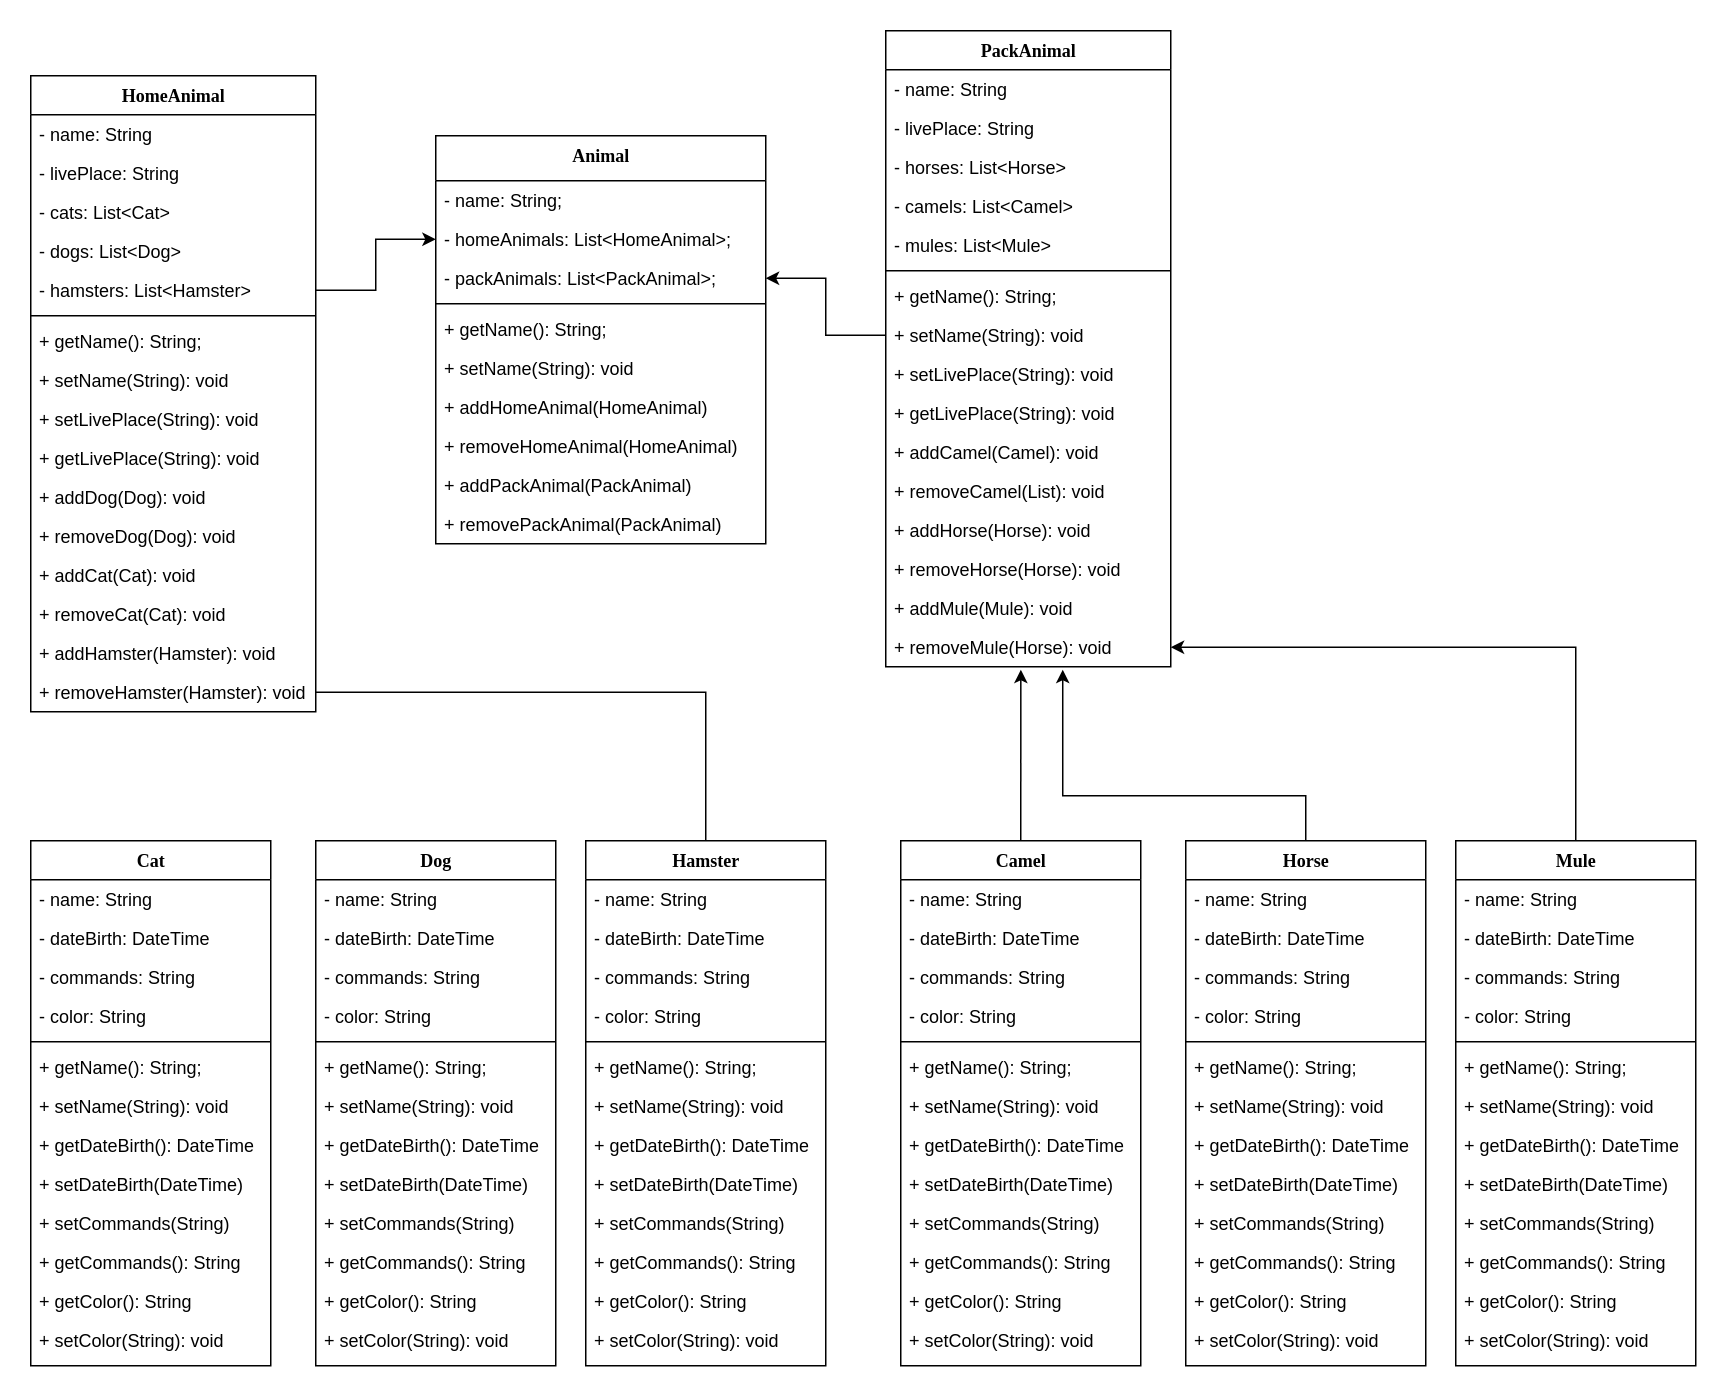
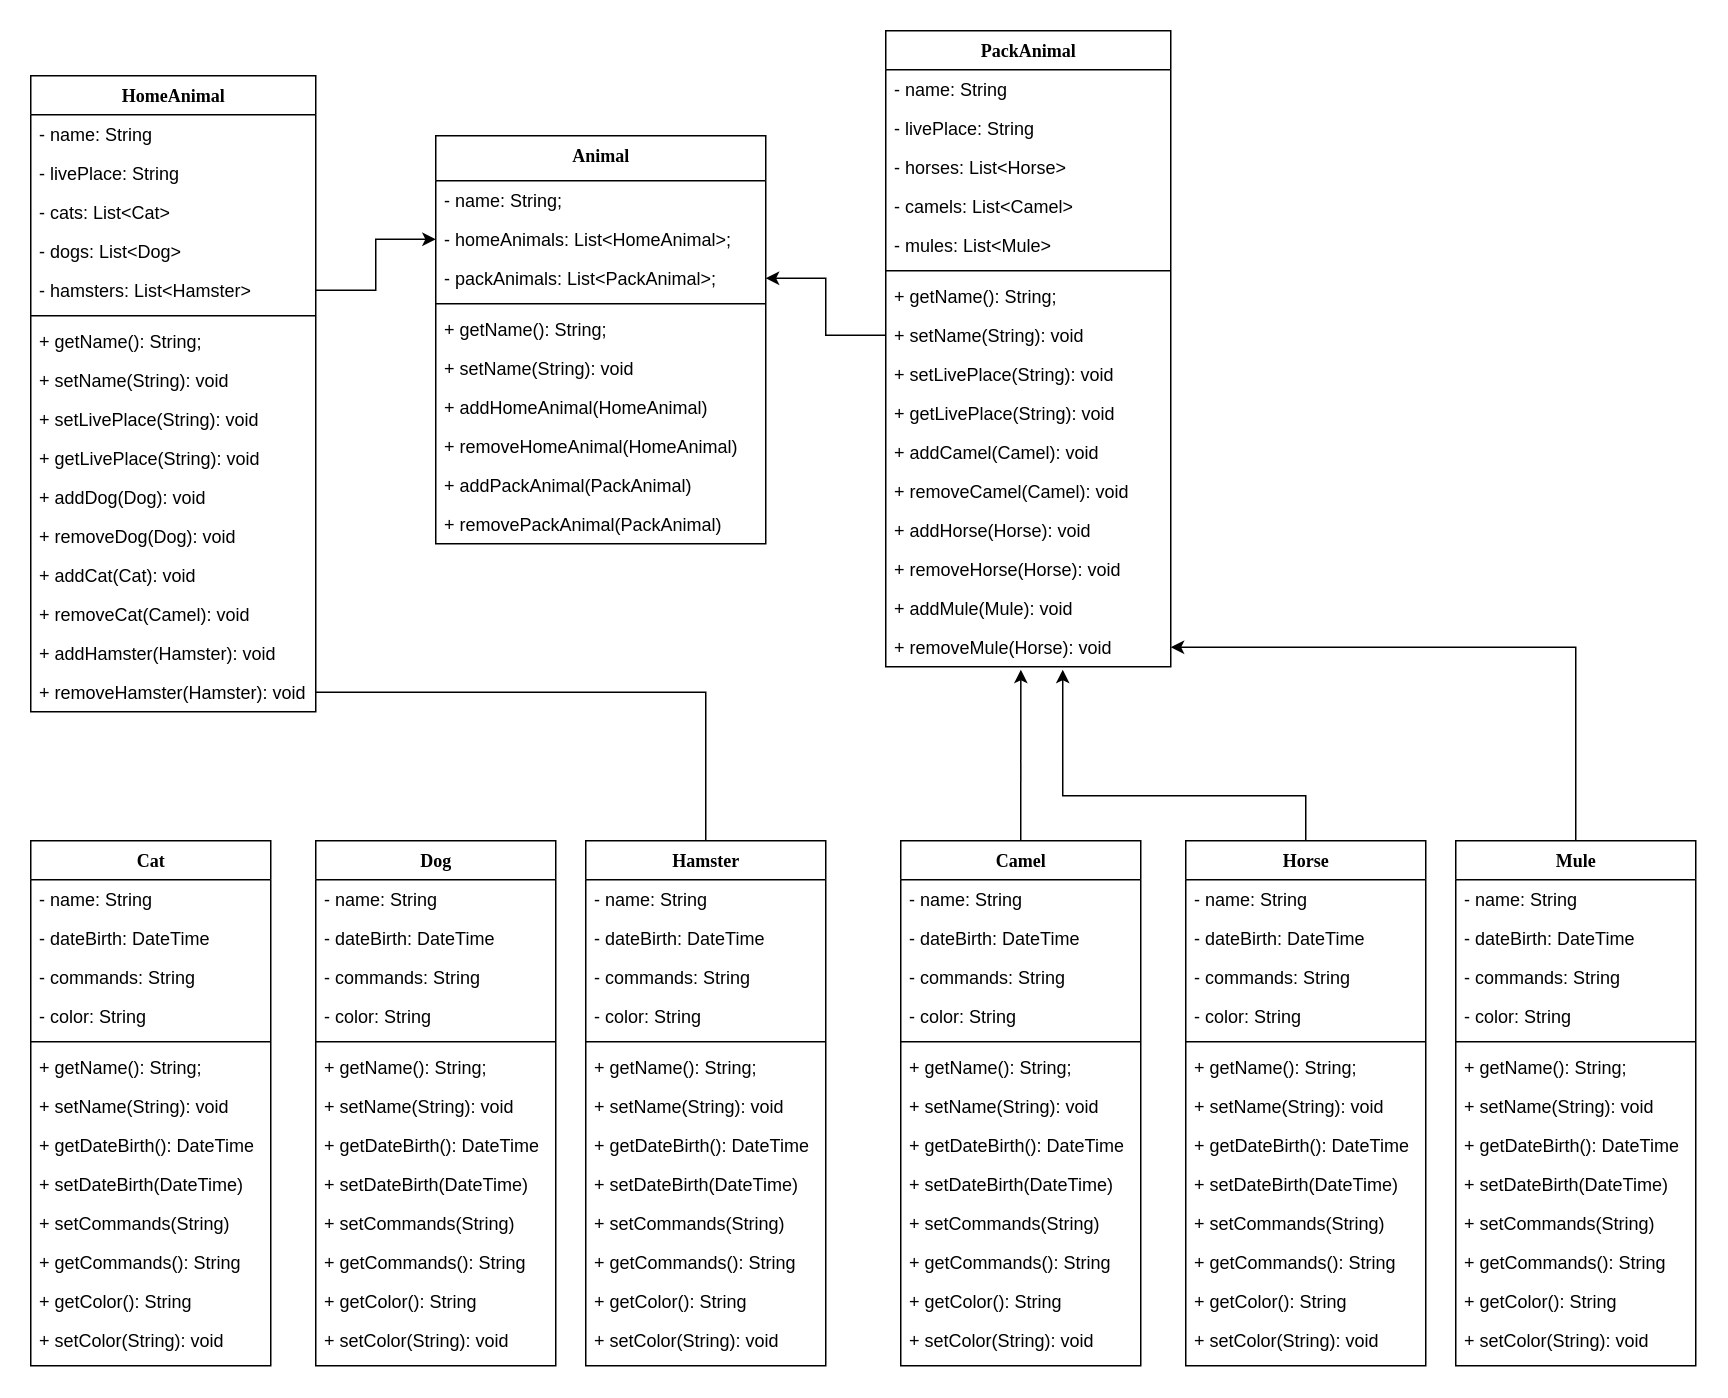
node "+ removeCamel(List): void": label "+ removeCamel(List): void" -> "+ removeCamel(Camel): void"
node "+ removeCat(Cat): void": label "+ removeCat(Cat): void" -> "+ removeCat(Camel): void"
